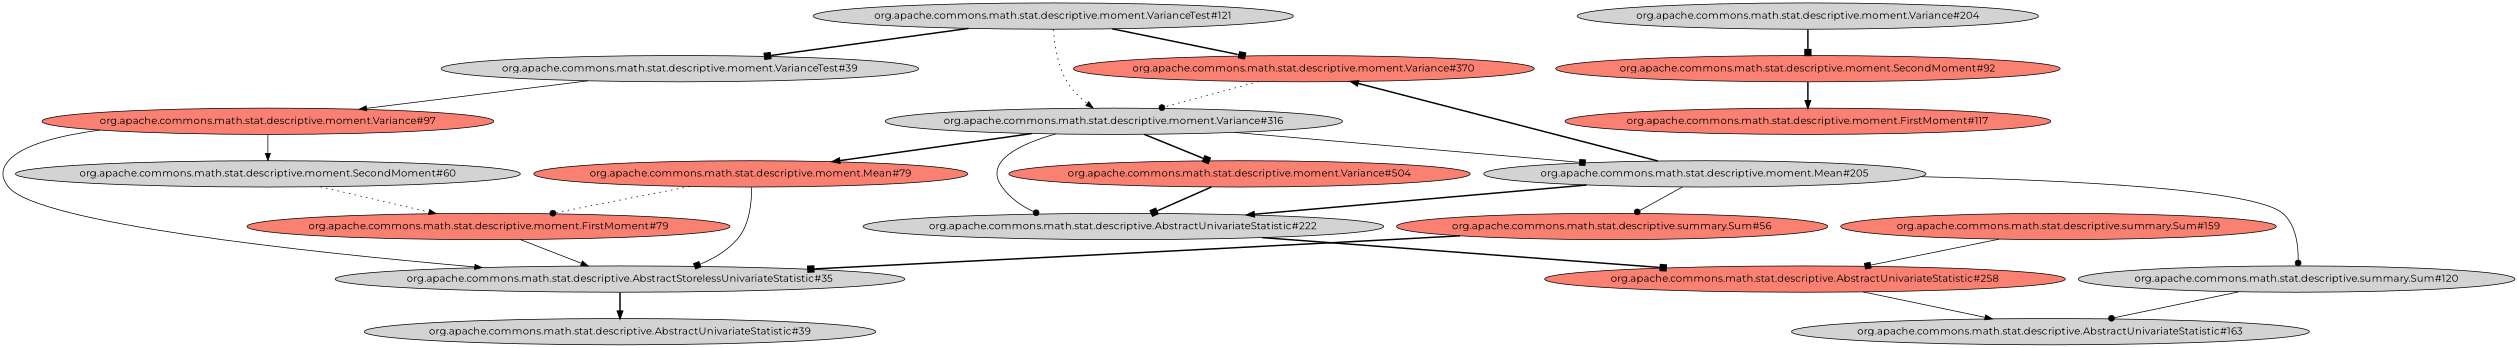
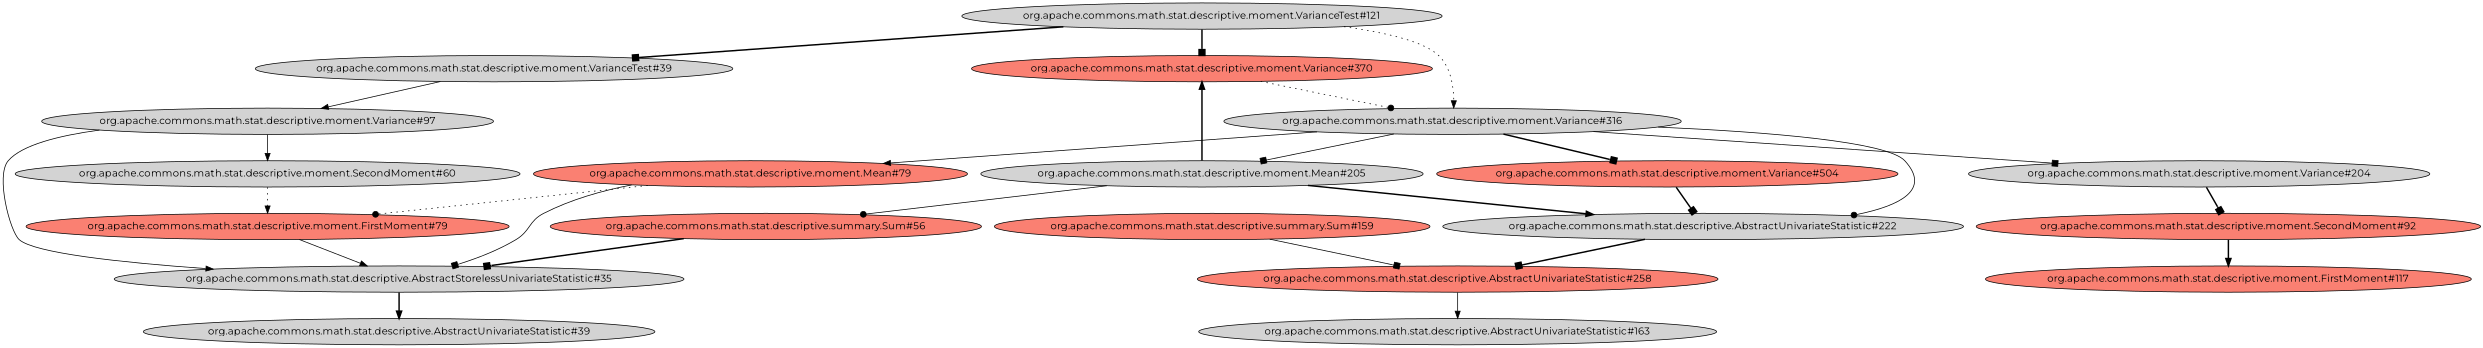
node "org.apache.commons.math.stat.descriptive.moment.Variance#97": fillcolor salmon -> lightgrey
edge "org.apache.commons.math.stat.descriptive.moment.Variance#316" -> "org.apache.commons.math.stat.descriptive.moment.Mean#79": style bold -> solid
edge "org.apache.commons.math.stat.descriptive.moment.Variance#316" -> "org.apache.commons.math.stat.descriptive.moment.Variance#204": added
node "org.apache.commons.math.stat.descriptive.summary.Sum#120": removed
